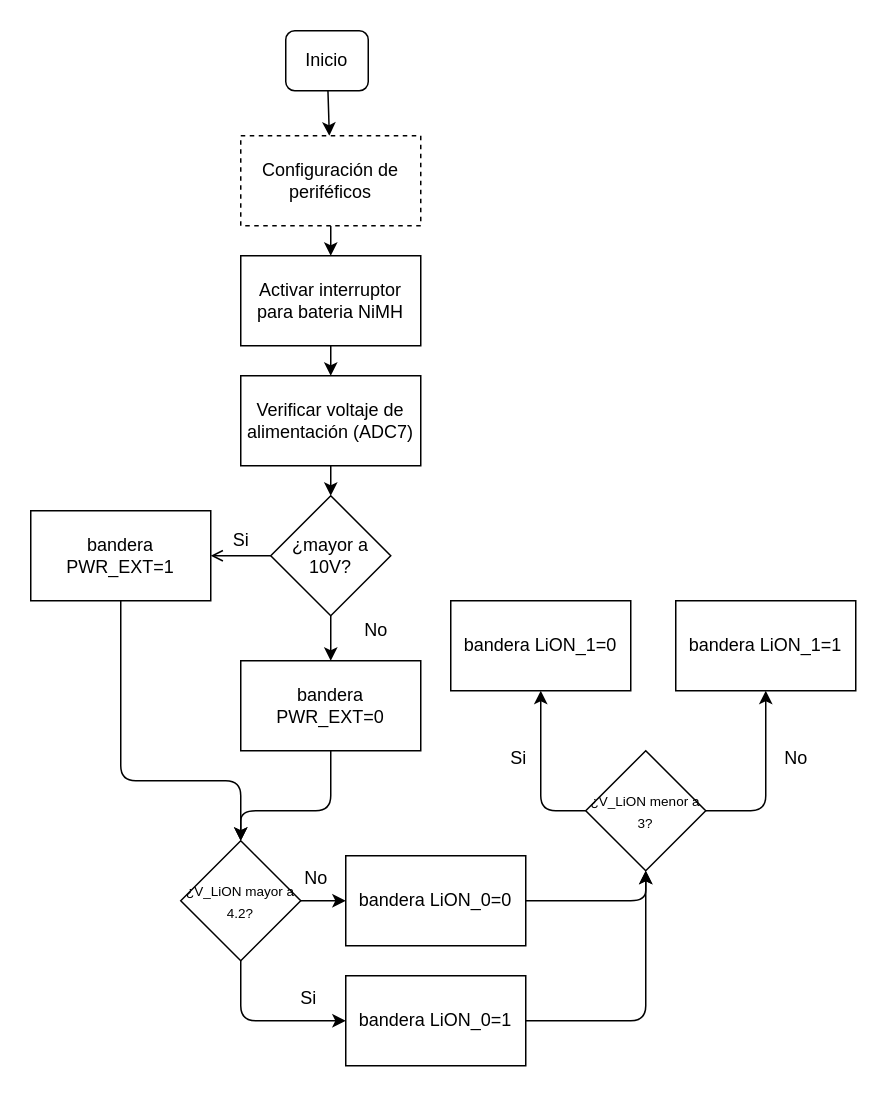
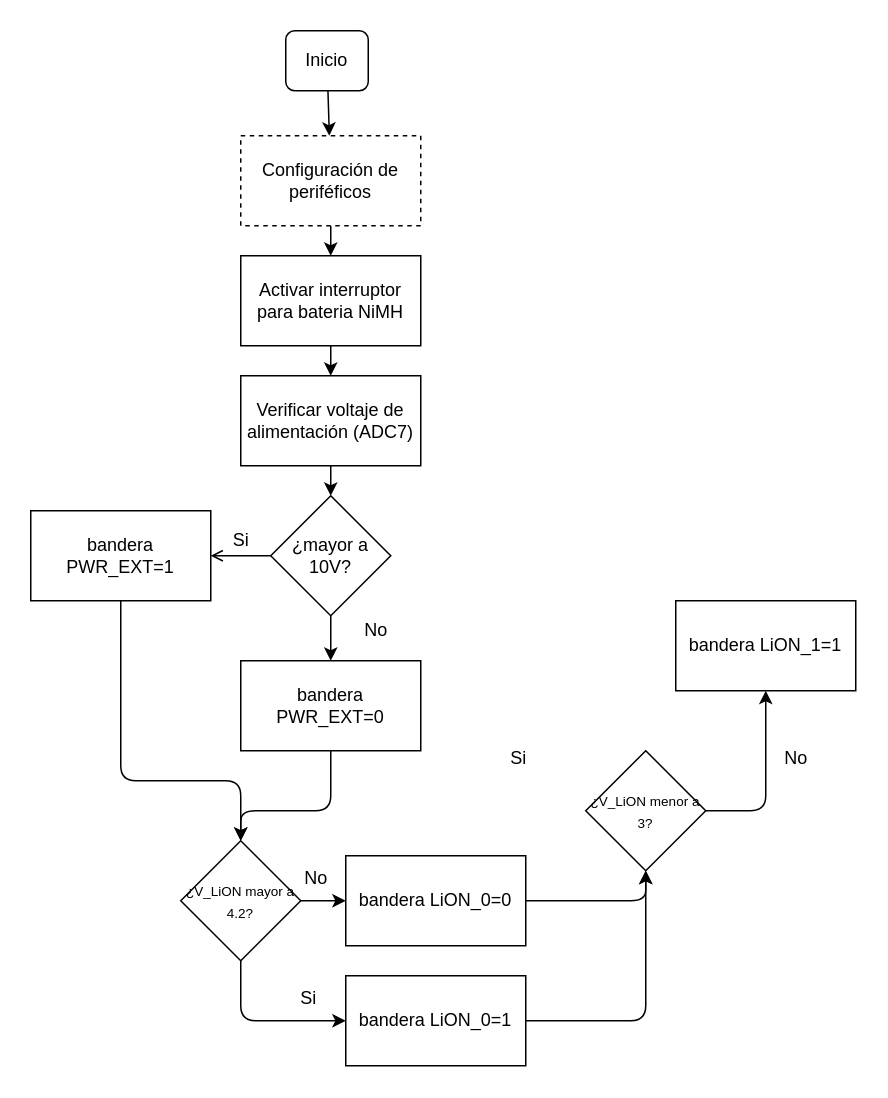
node "bandera LiON_1=0": removed
edge "¿V_LiON menor a 3?" -> "bandera LiON_1=0": removed
